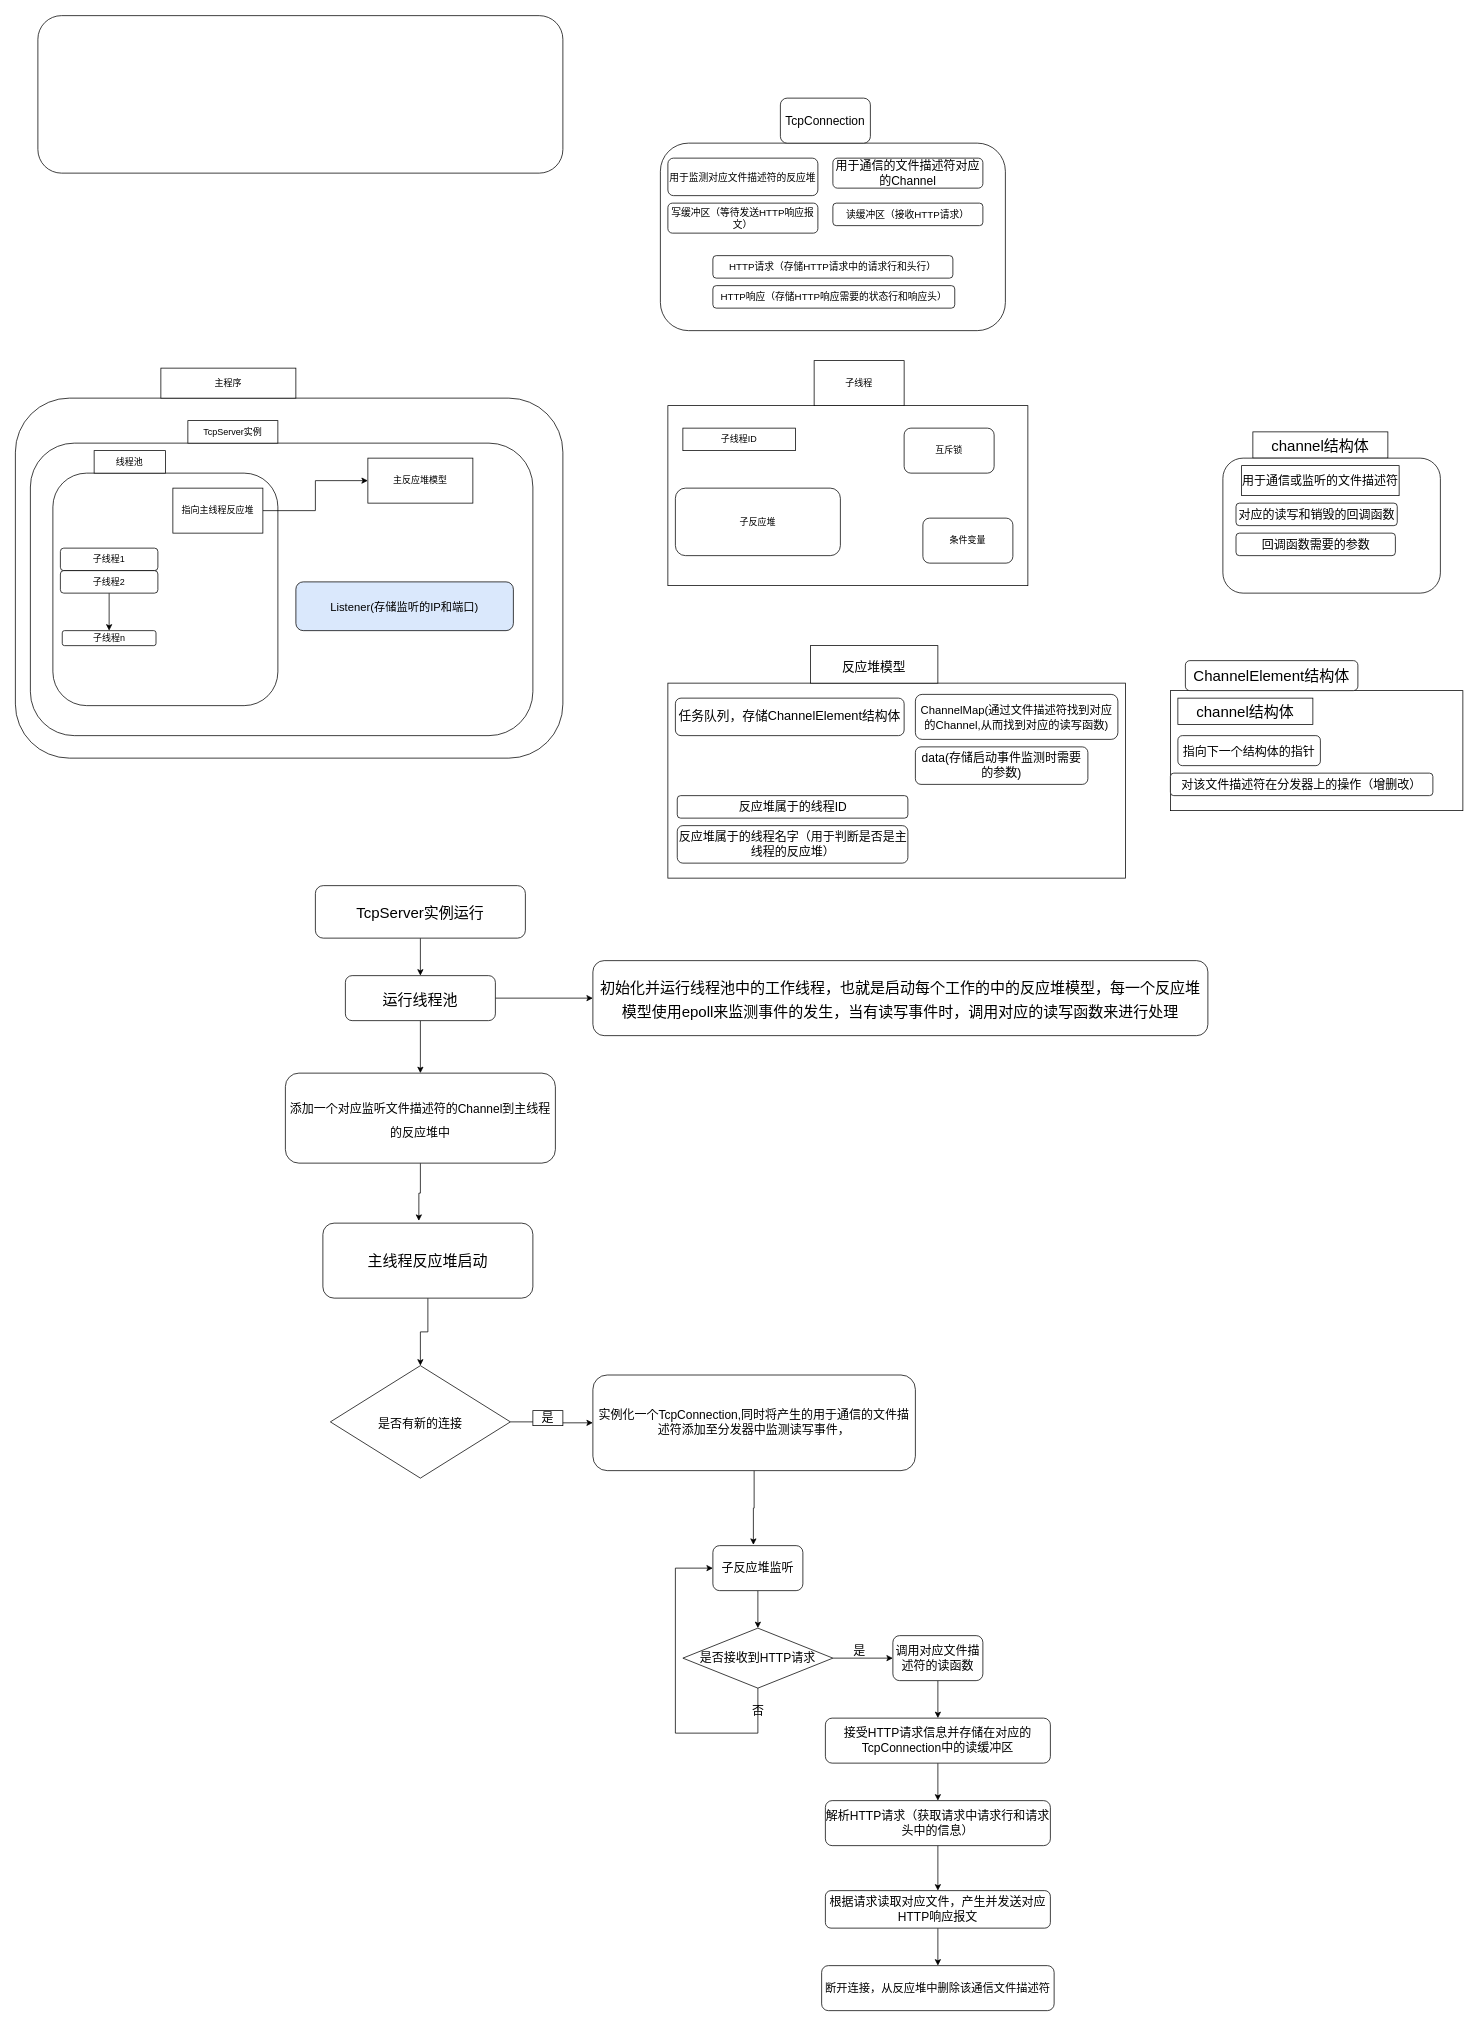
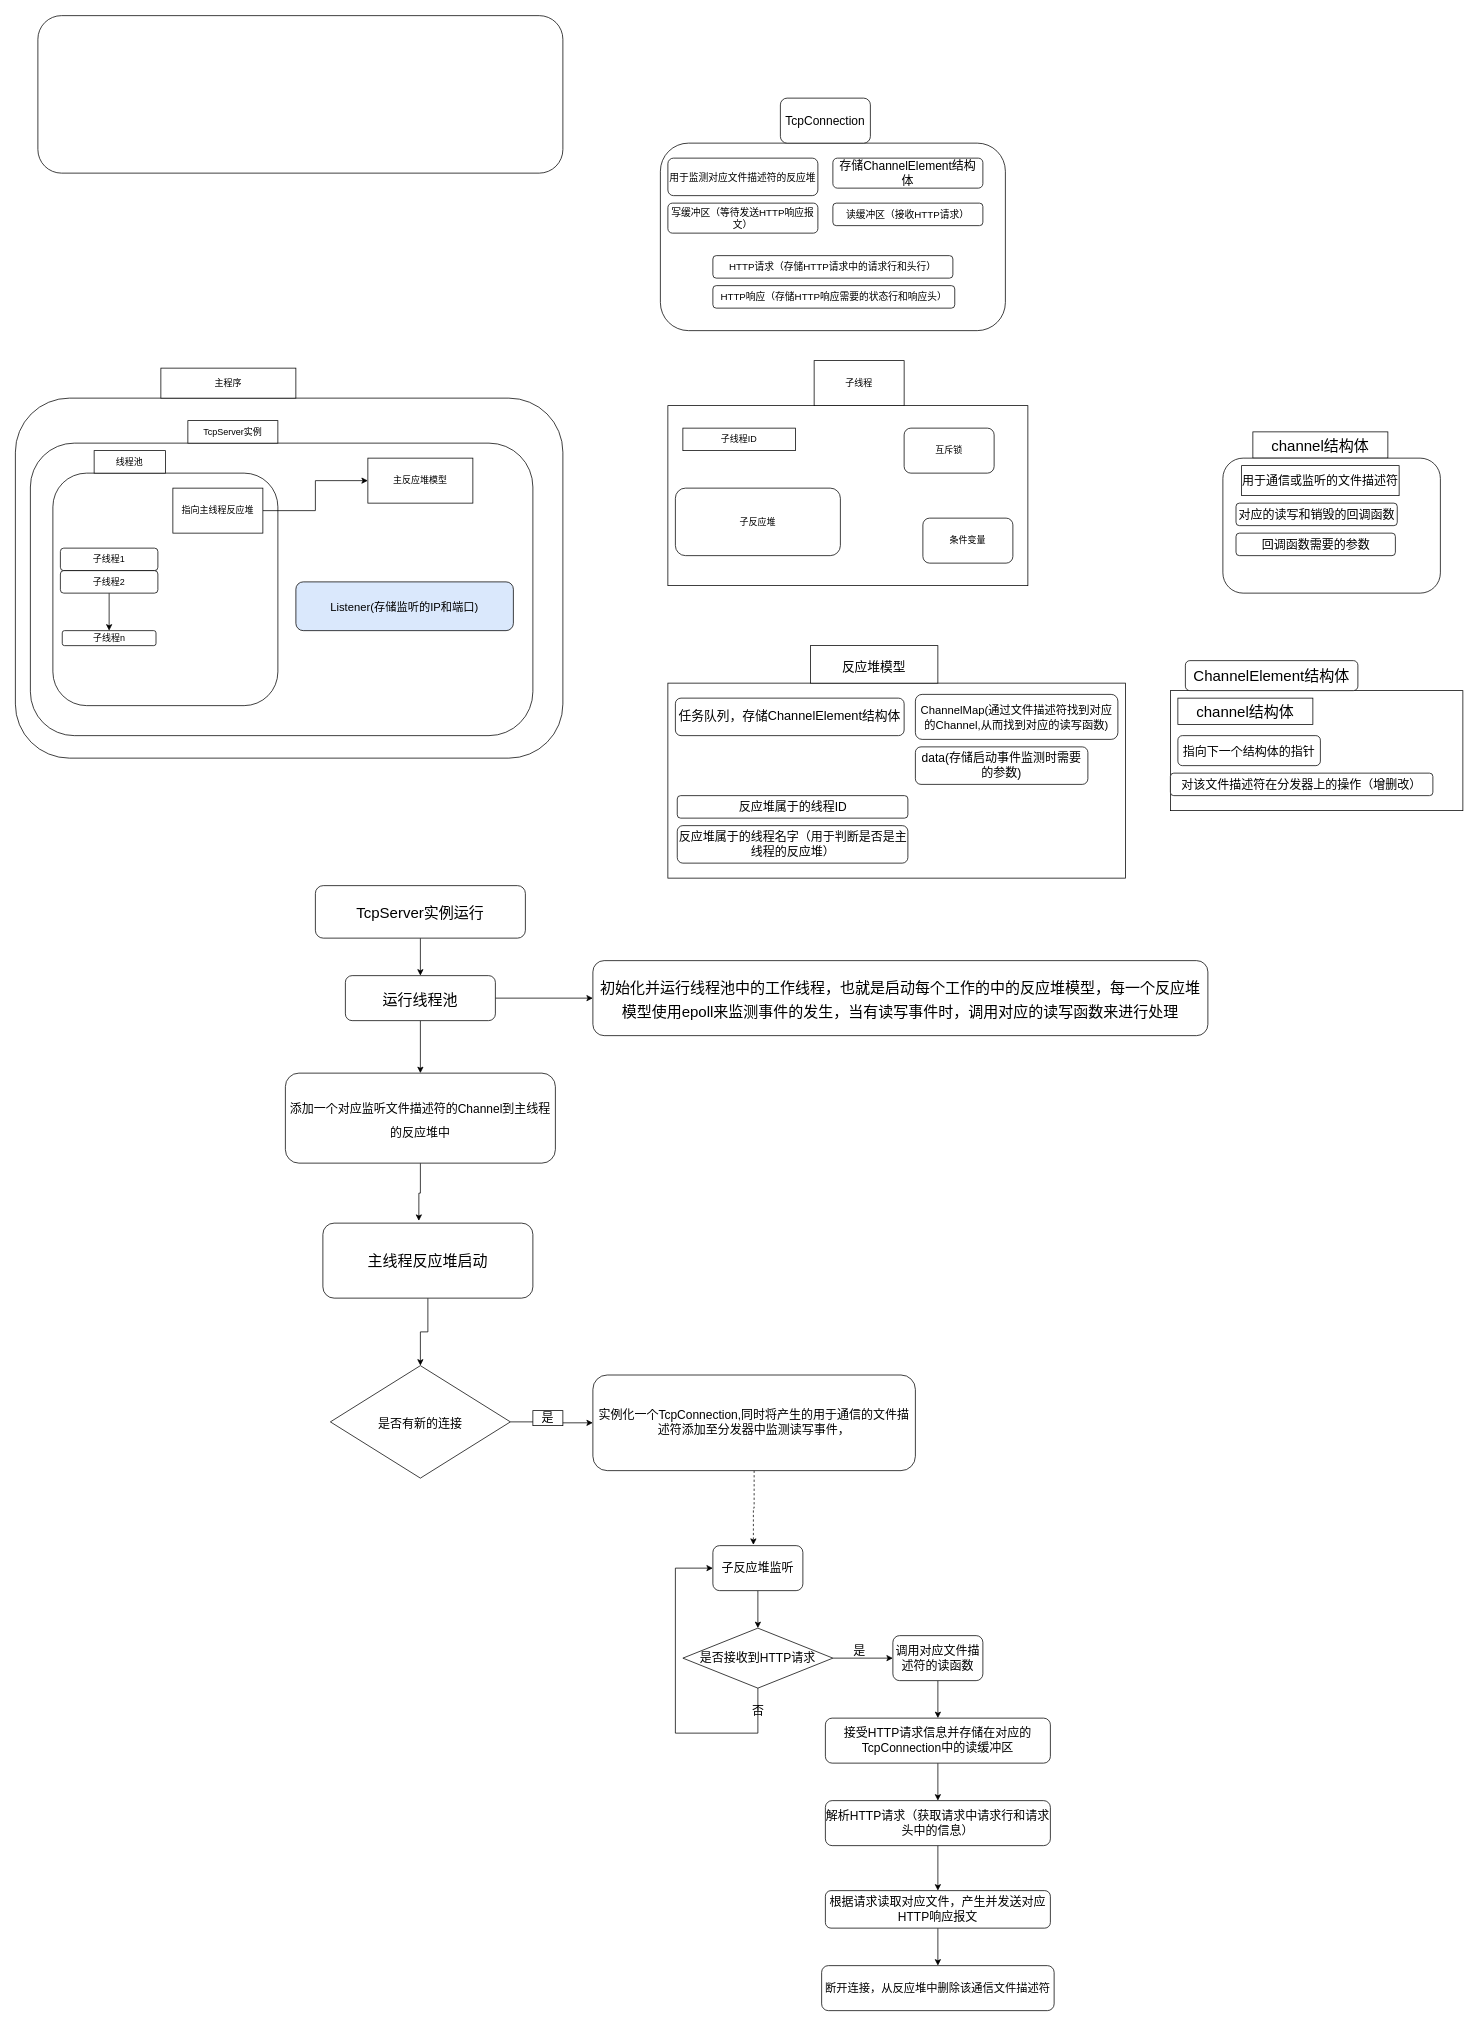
node "用于通信的文件描述符对应的Channel": label "用于通信的文件描述符对应的Channel" -> "存储ChannelElement结构体"
edge "实例化一个TcpConnection,同时将产生的用于通信的文件描述符添加至分发器中监测读写事件，" -> "子反应堆监听": style solid -> dashed
